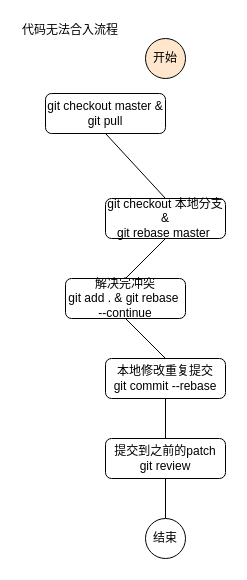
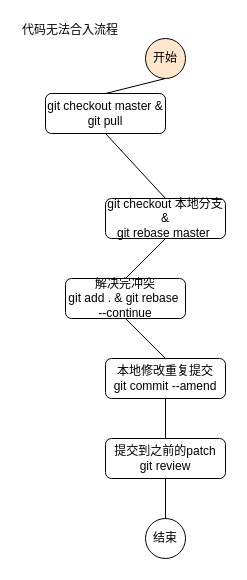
edge "开始" -- "git checkout master & git pull": added
node "本地修改重复提交 git commit --rebase": label "本地修改重复提交 git commit --rebase" -> "本地修改重复提交 git commit --amend"
